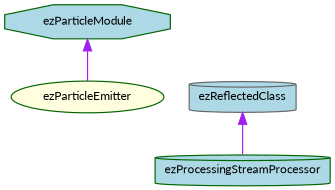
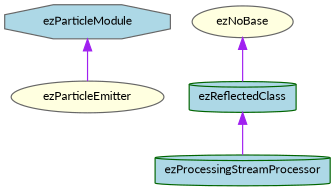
node "ezParticleModule": color darkgreen -> gray40
node "ezNoBase": added
node "ezParticleEmitter": color darkgreen -> gray40
node "ezReflectedClass": color gray40 -> darkgreen
